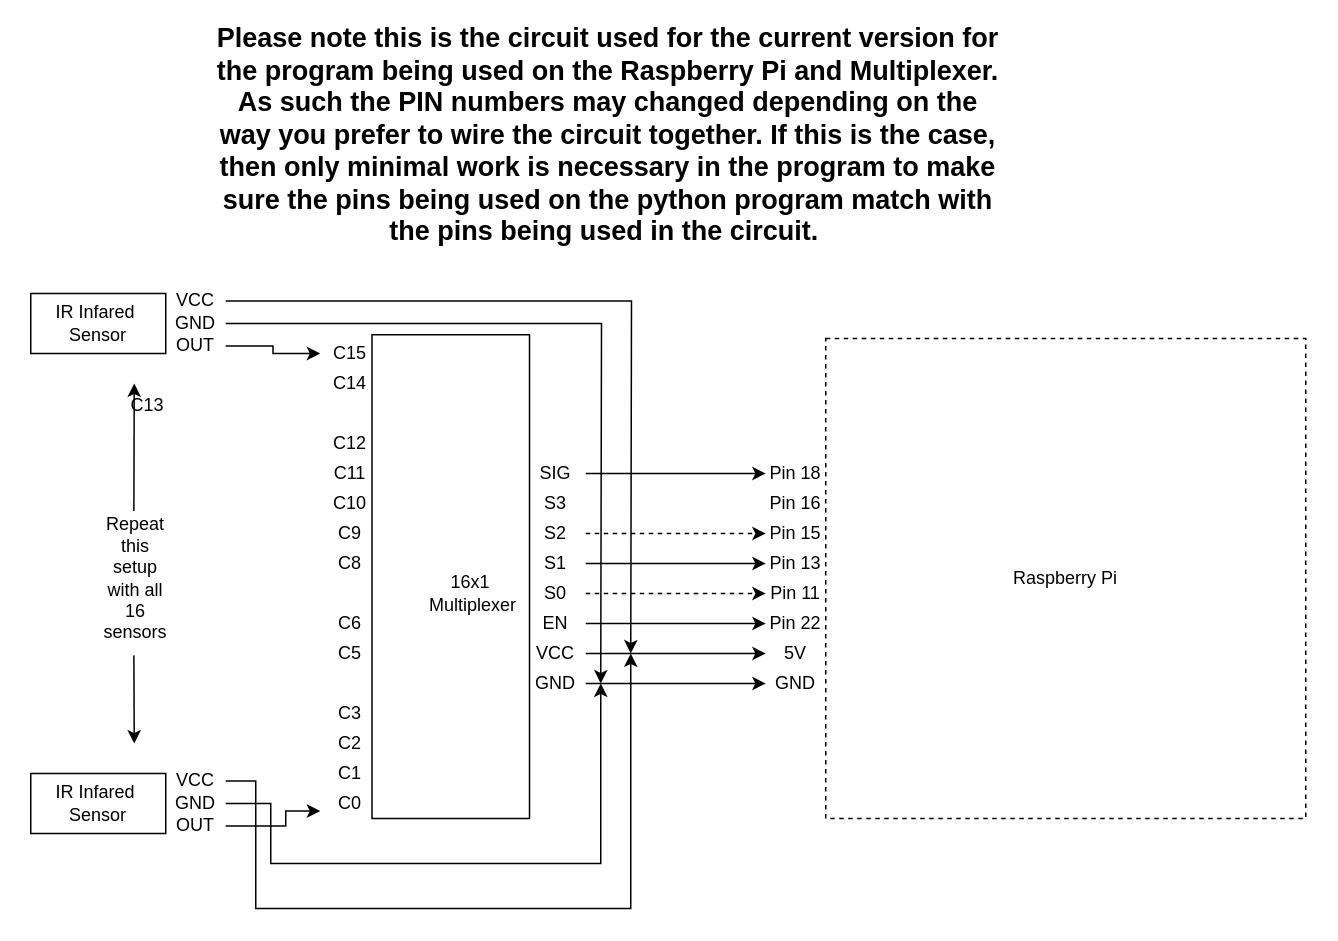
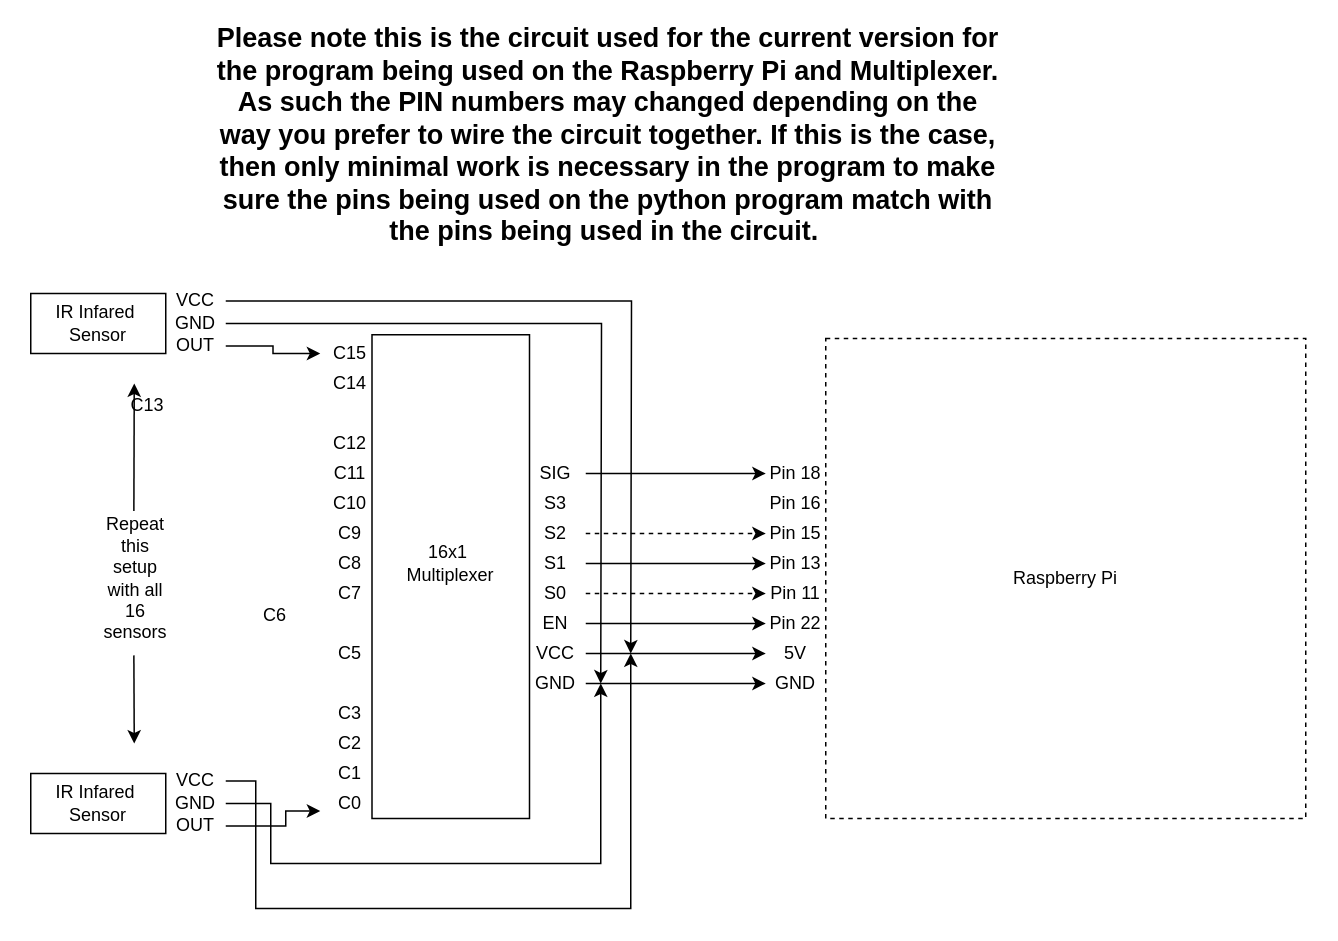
node "C7": added
node "16x1 Multiplexer": moved (473, 593) -> (451, 563)
node "C6": moved (350, 623) -> (275, 616)
